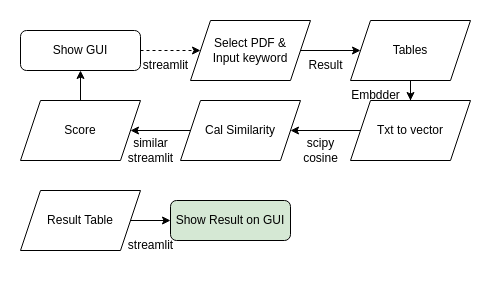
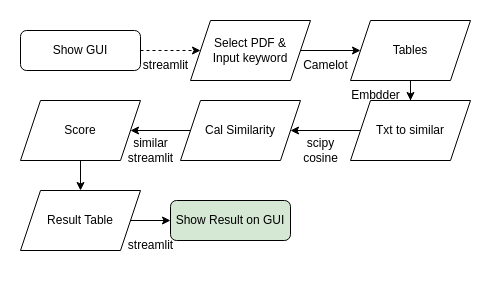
node "Result": label "Result" -> "Camelot"
edge "Score" -> "Show GUI": now "Score" -> "Result Table"
node "Txt to vector": label "Txt to vector" -> "Txt to similar"
